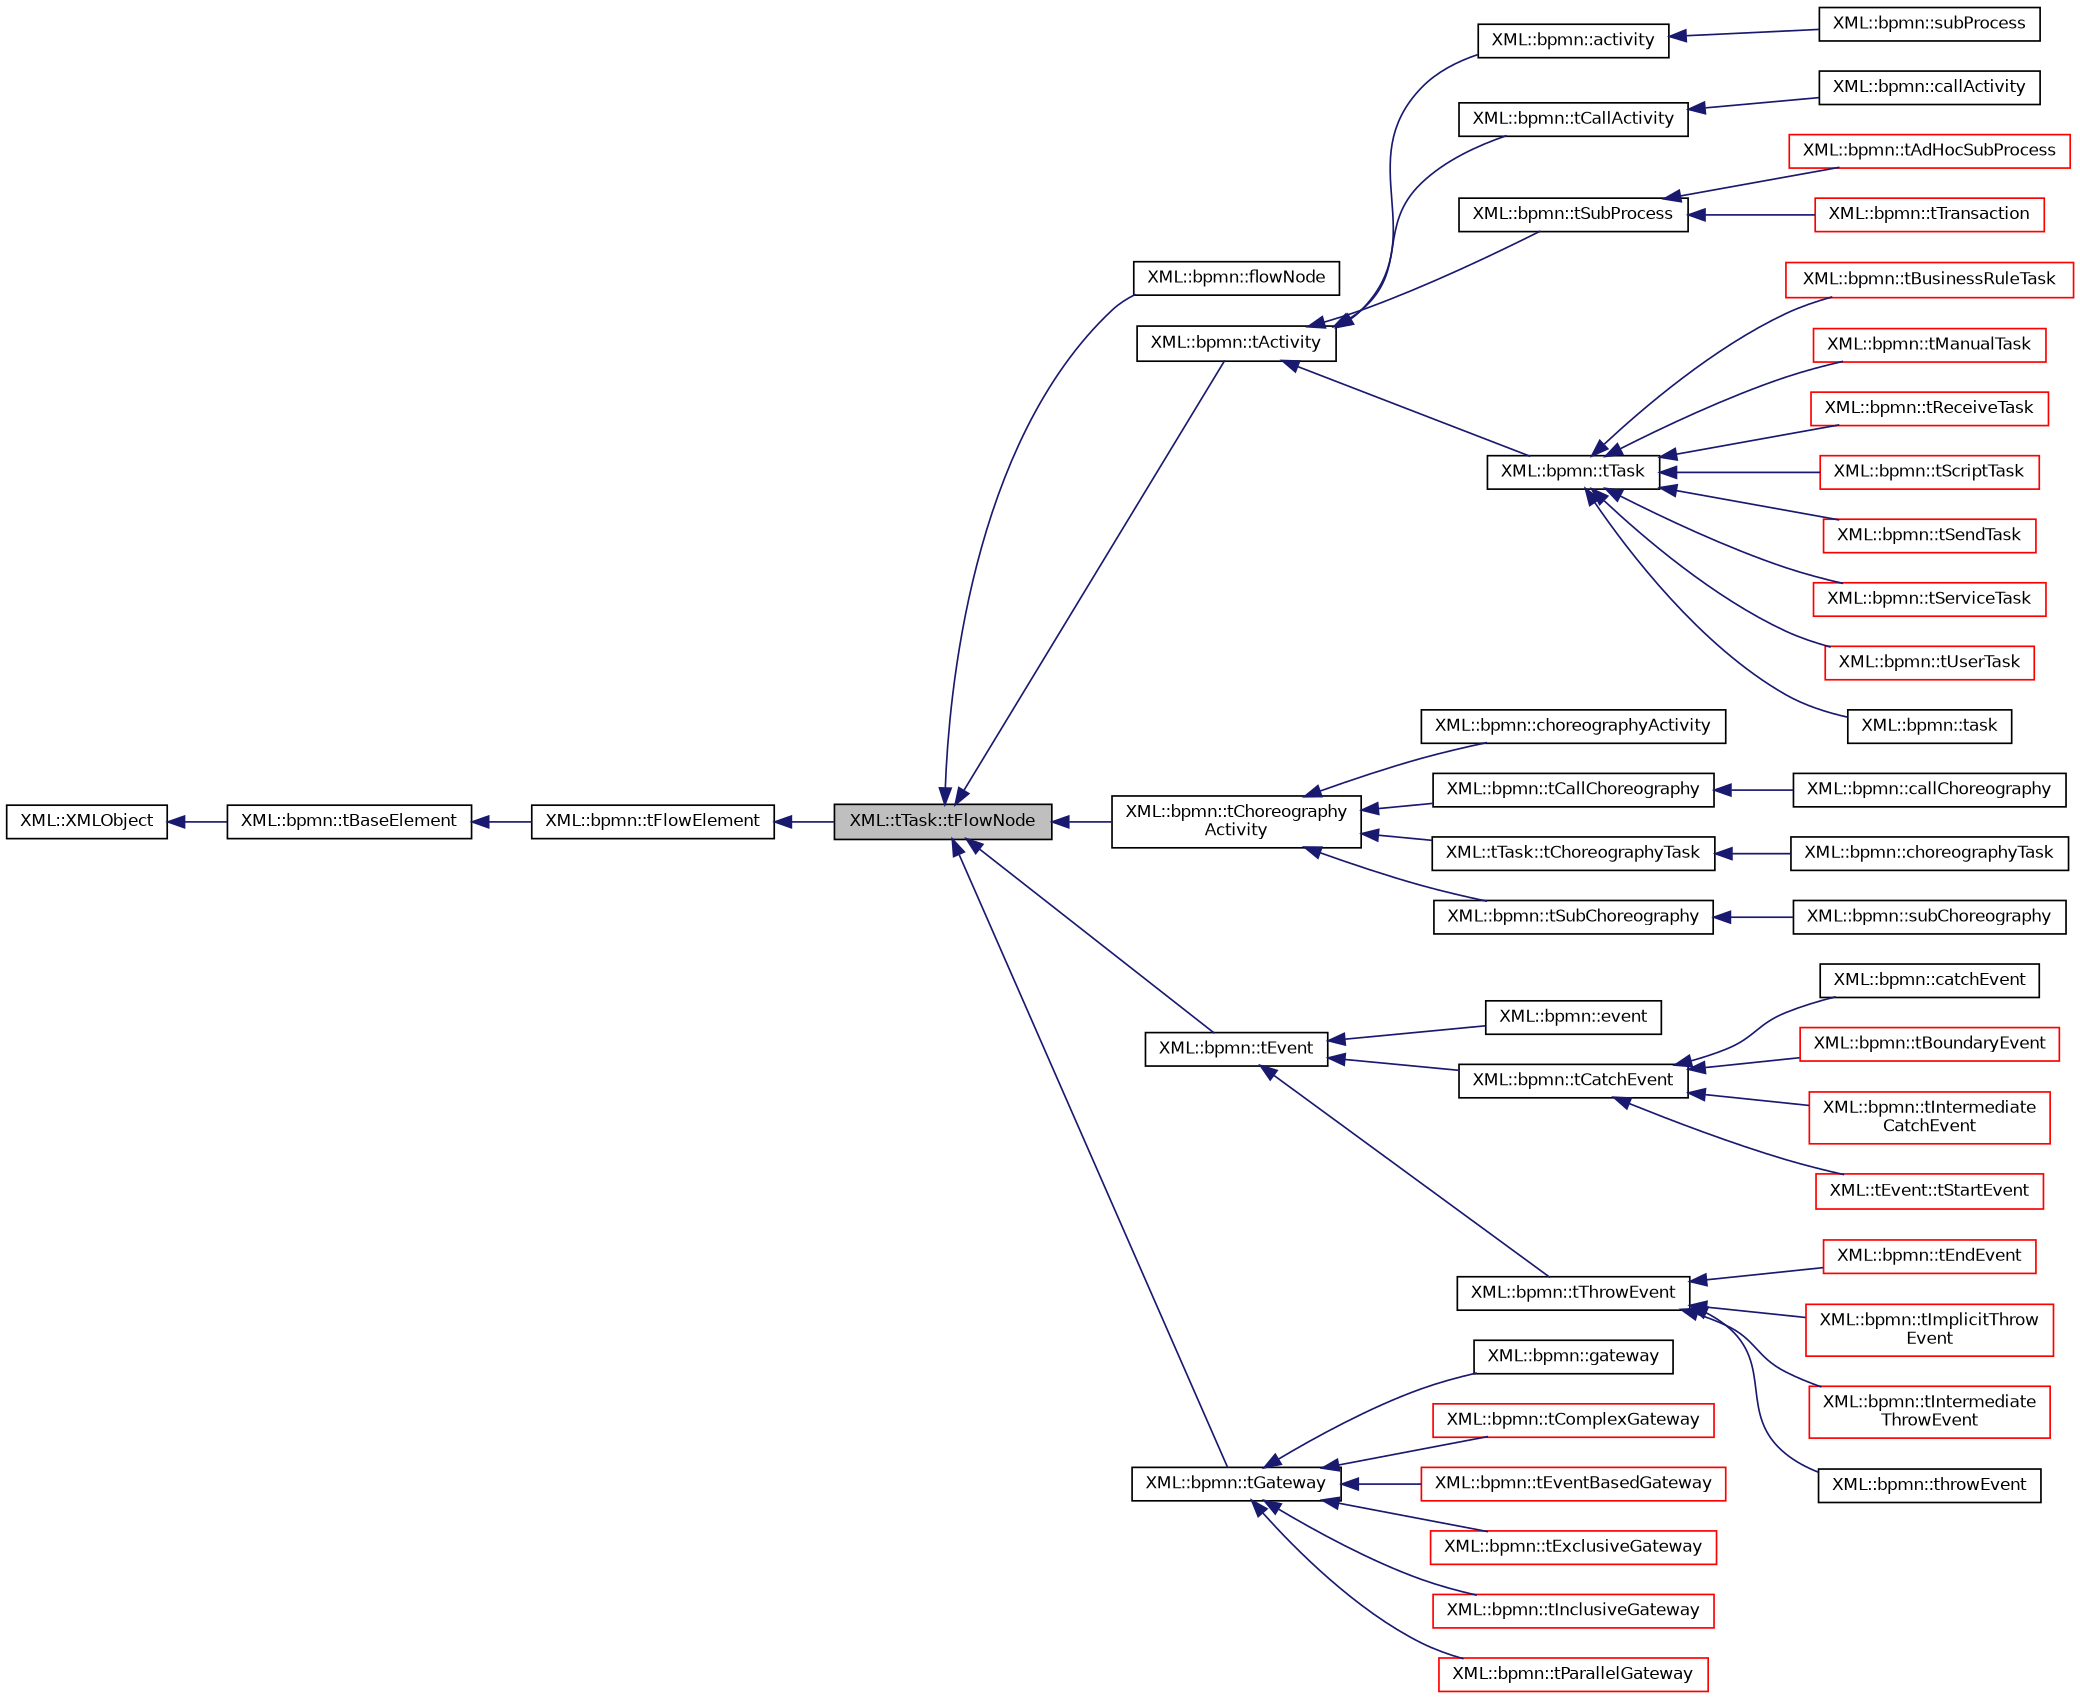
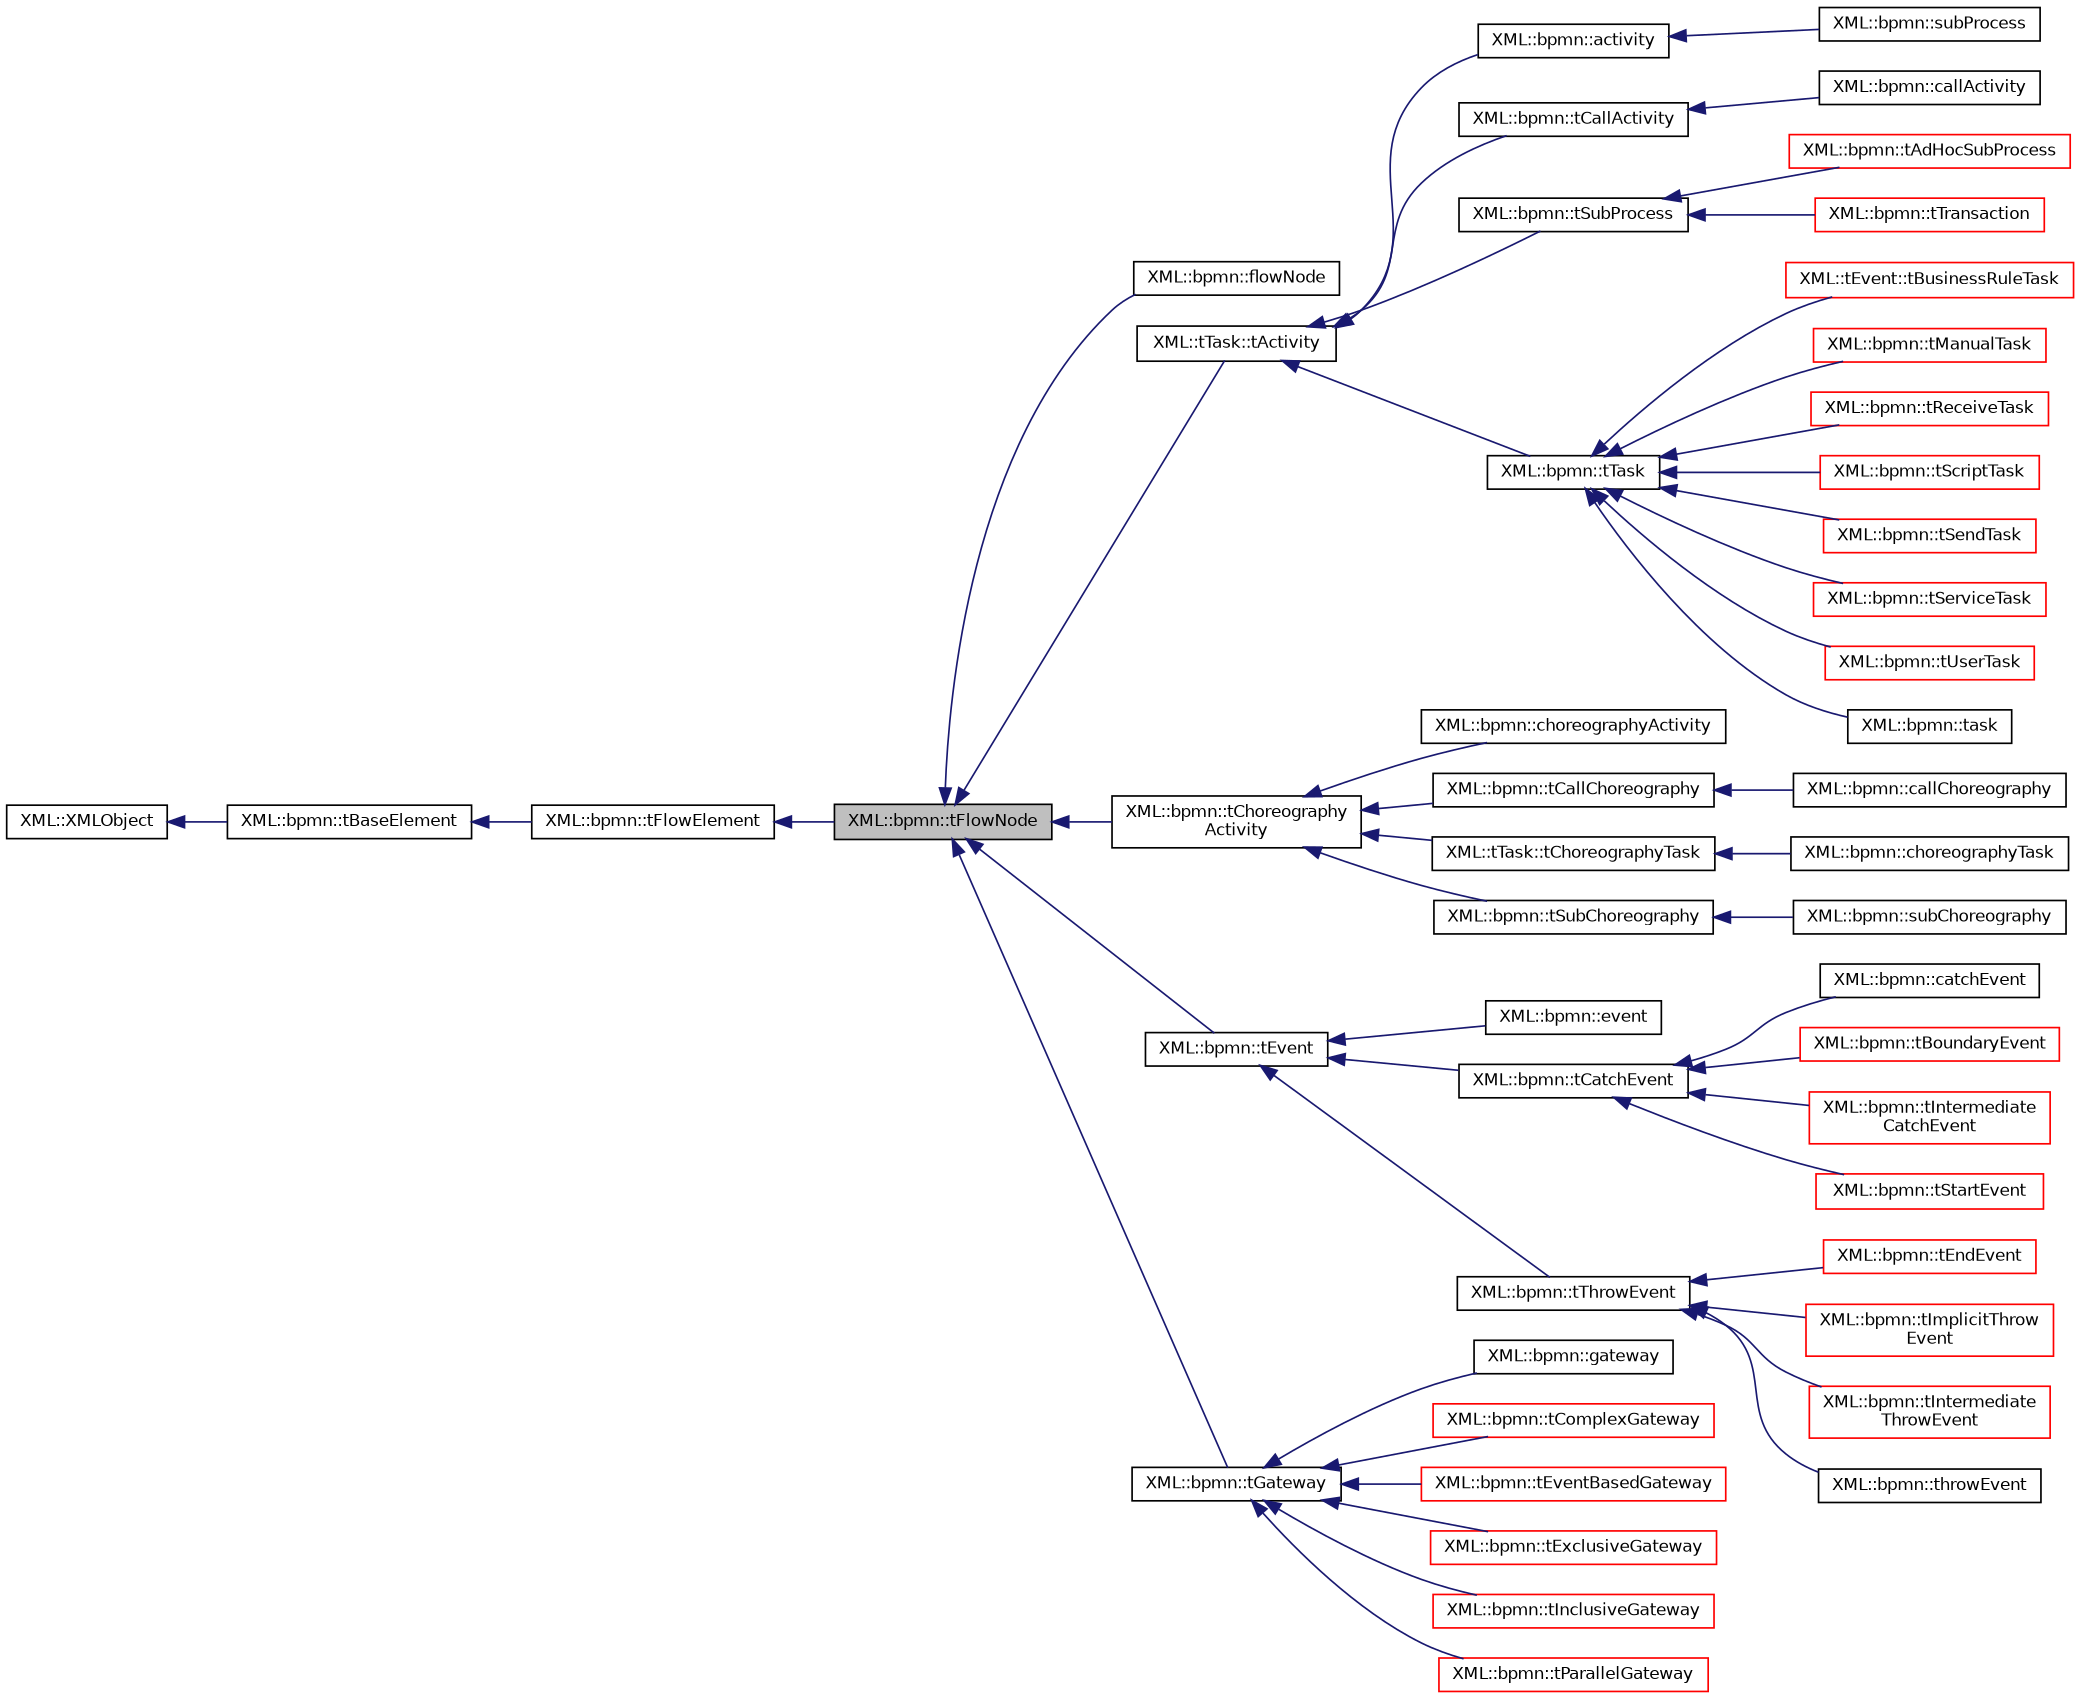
node "XML::bpmn::tBusinessRuleTask": label "XML::bpmn::tBusinessRuleTask" -> "XML::tEvent::tBusinessRuleTask"
node "XML::bpmn::tActivity": label "XML::bpmn::tActivity" -> "XML::tTask::tActivity"
node "XML::tTask::tFlowNode": label "XML::tTask::tFlowNode" -> "XML::bpmn::tFlowNode"
node "XML::tEvent::tStartEvent": label "XML::tEvent::tStartEvent" -> "XML::bpmn::tStartEvent"
